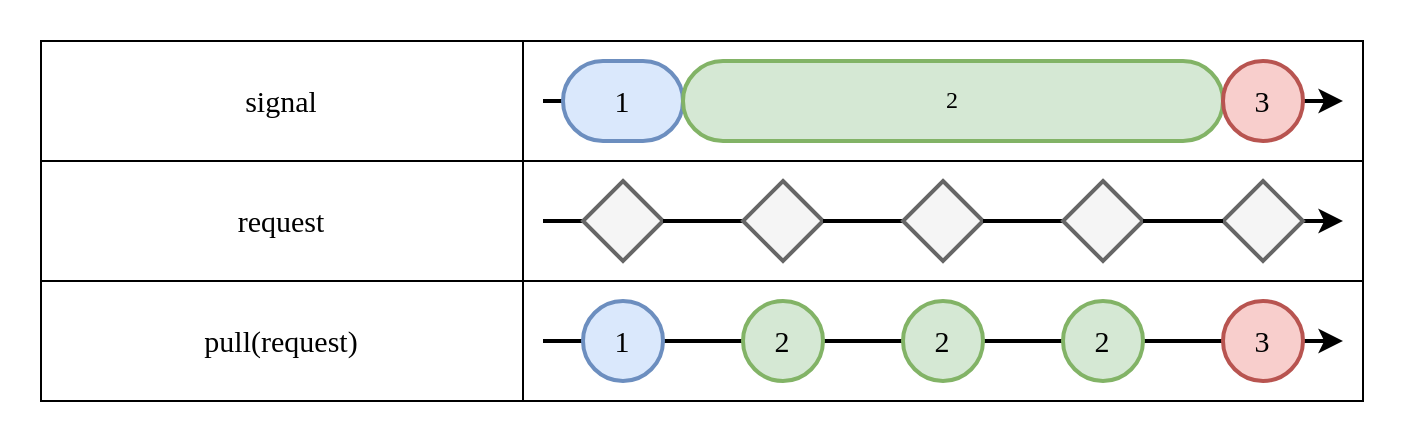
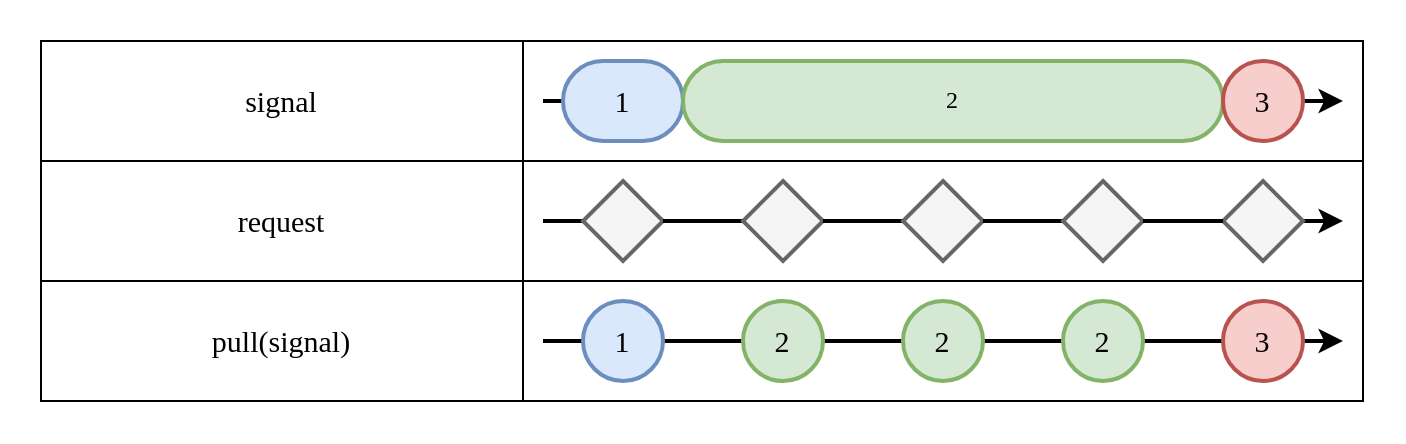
node "pull(request)": label "pull(request)" -> "pull(signal)"
